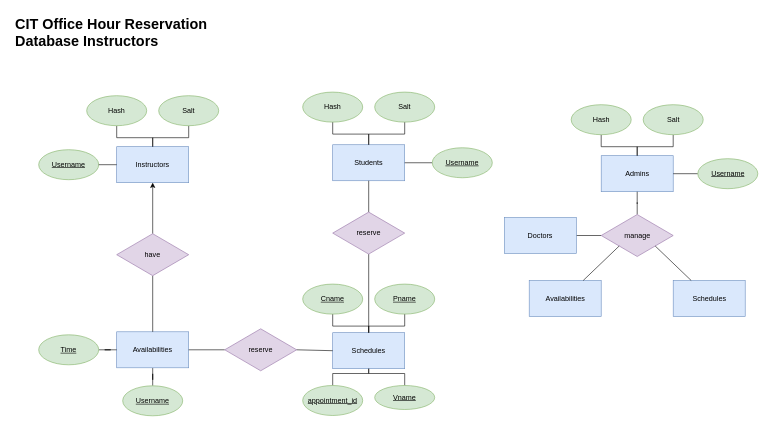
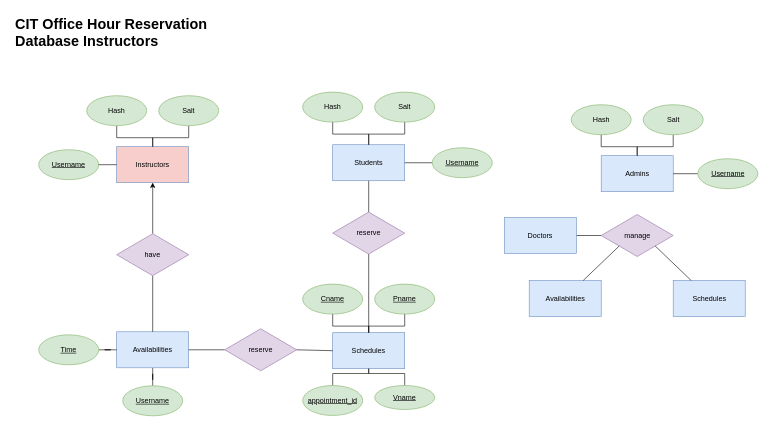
node "Instructors": fillcolor #dae8fc -> #f8cecc
edge "Admins" -- "manage": removed
